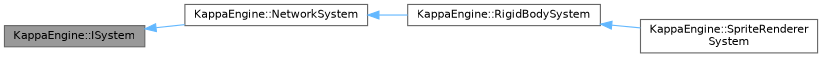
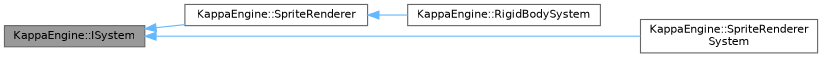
node "KappaEngine::NetworkSystem": label "KappaEngine::NetworkSystem" -> "KappaEngine::SpriteRenderer"
edge "KappaEngine::SpriteRenderer System" -> "KappaEngine::RigidBodySystem": now "KappaEngine::SpriteRenderer System" -> "KappaEngine::ISystem"
